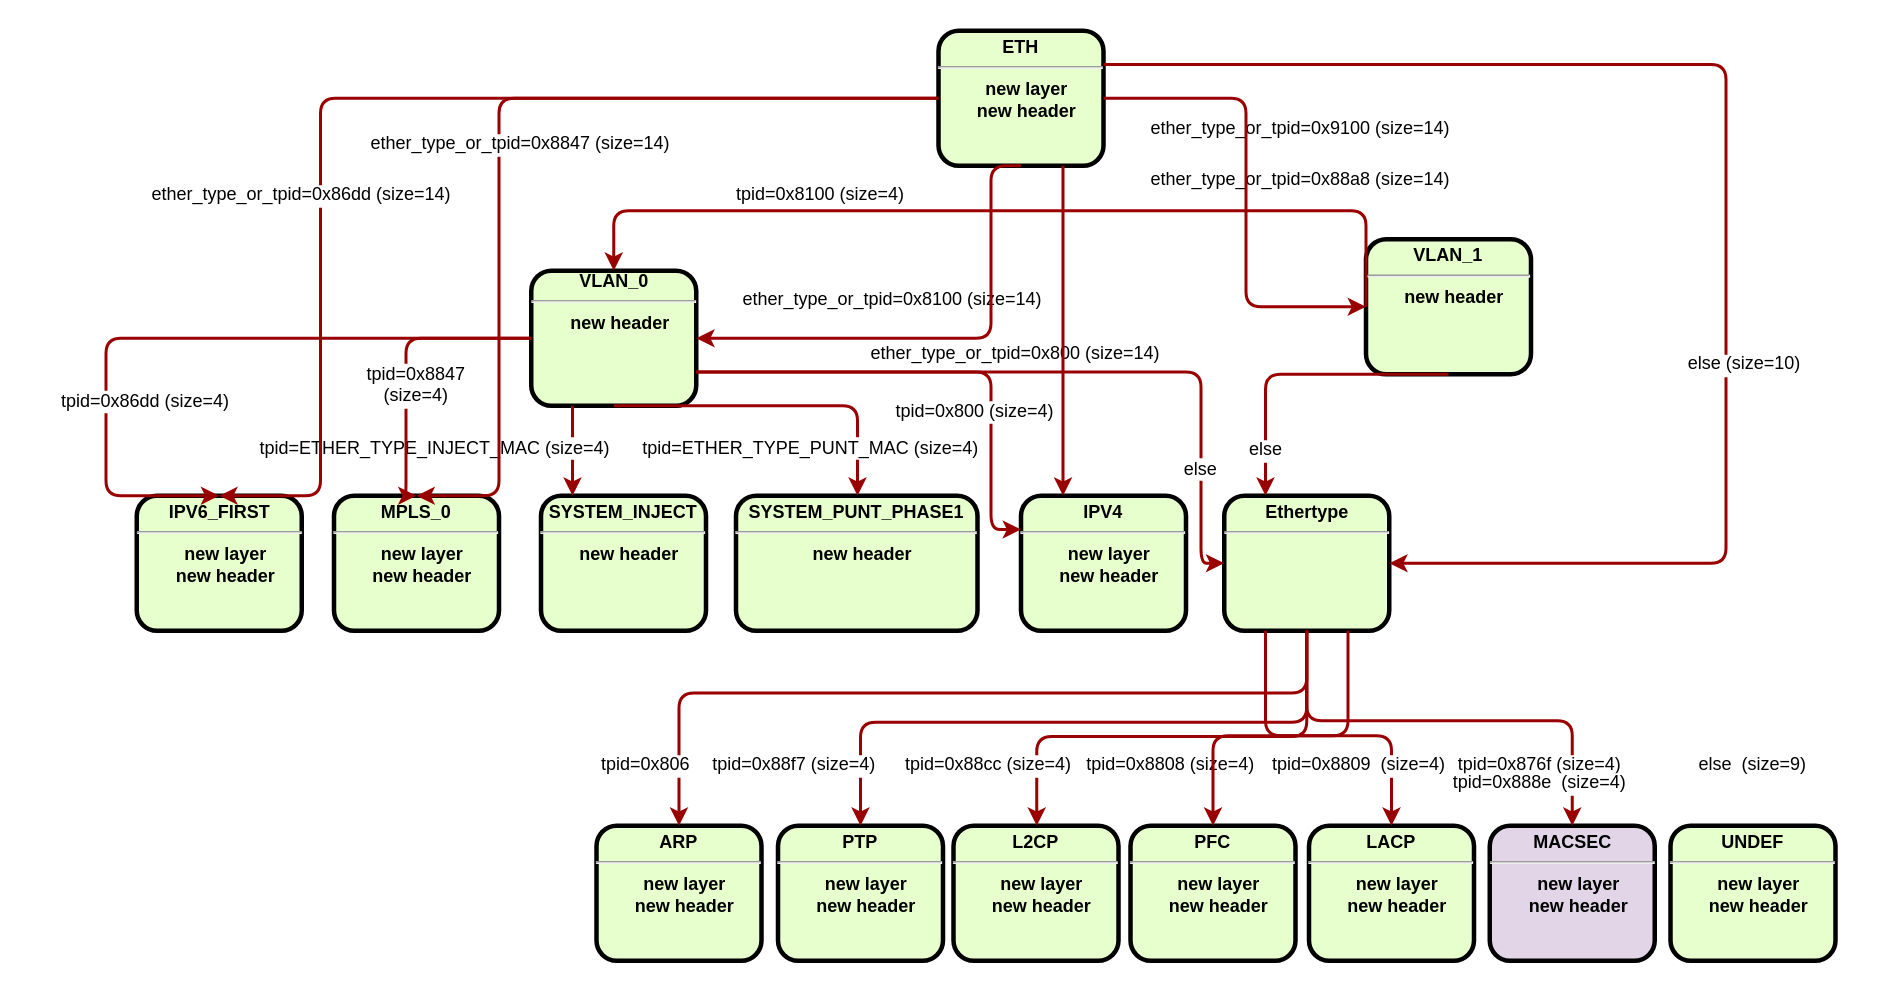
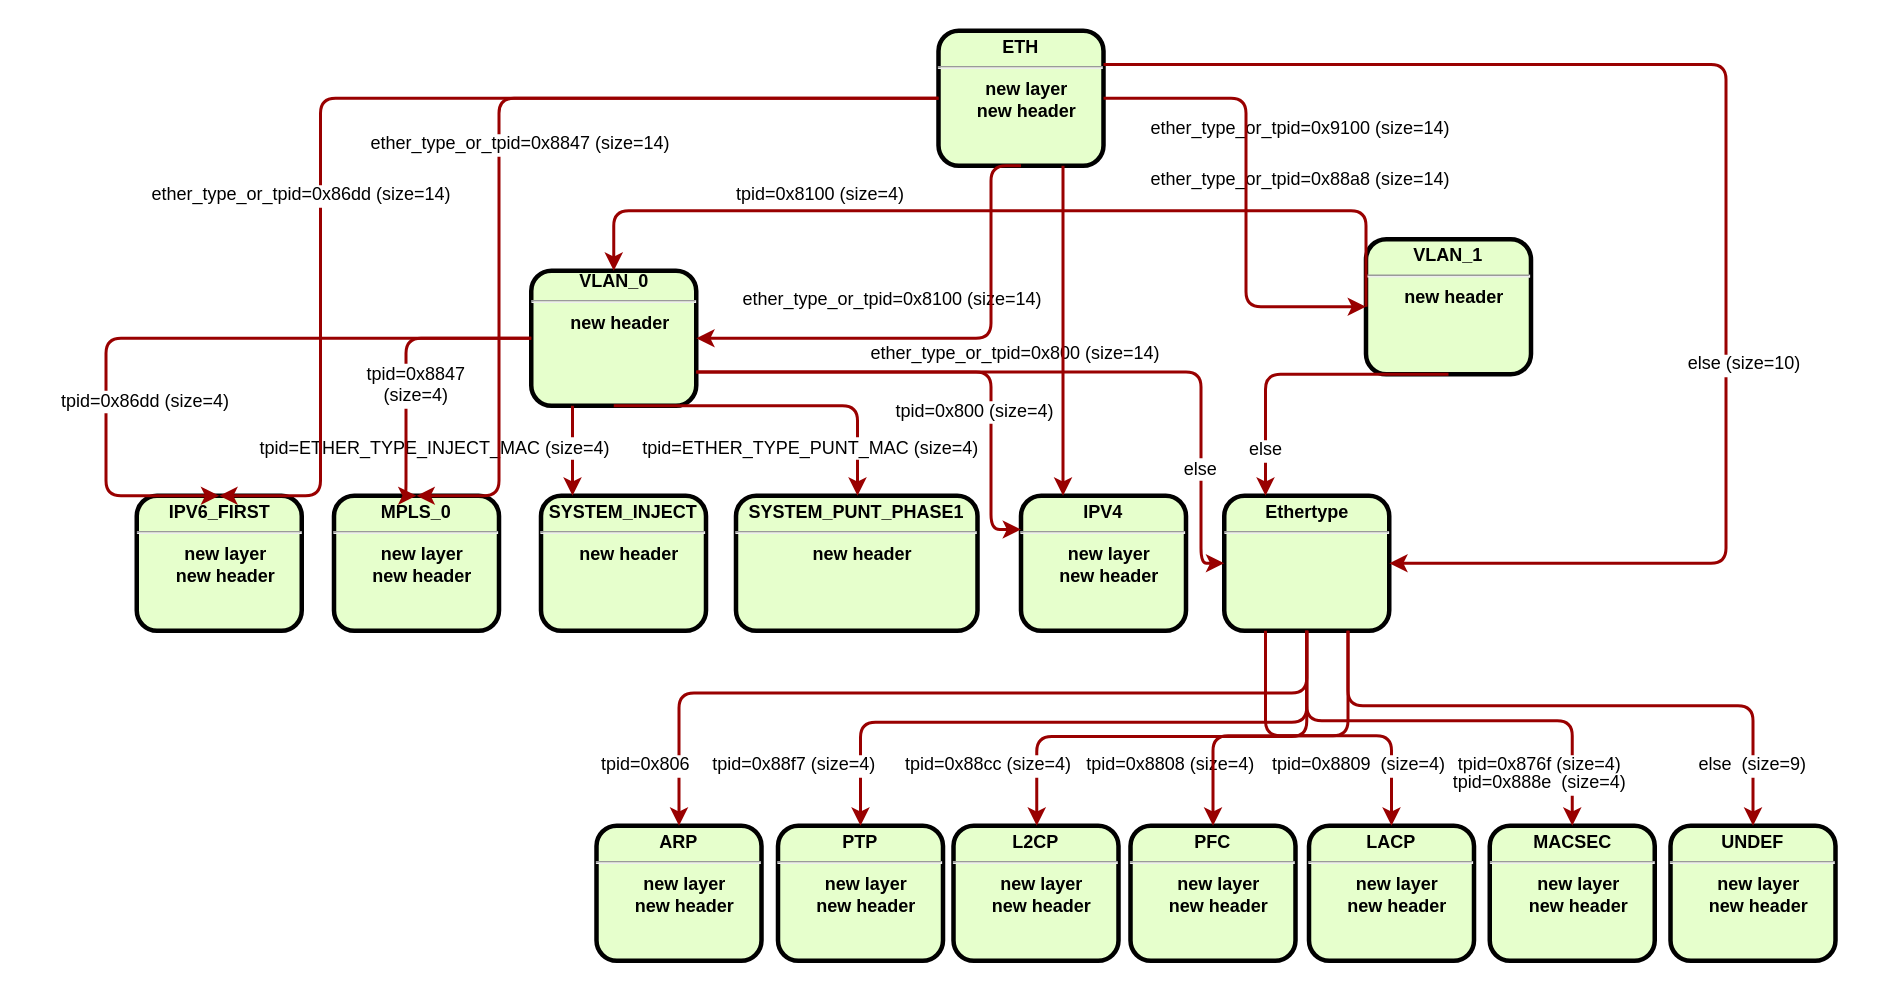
edge "Ethertype" -> "UNDEF new layer new header": added
node "MACSEC new layer new header": fillcolor #e1d5e7 -> #e6ffcc
